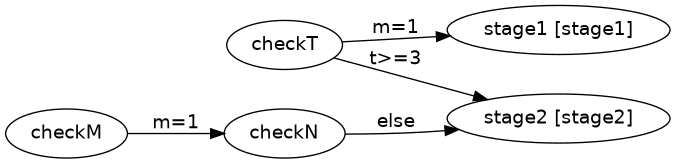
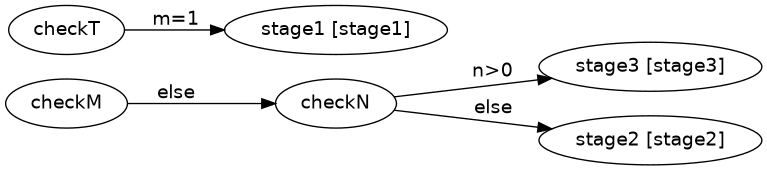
node "stage3 [stage3]": added
edge "checkT" -> "stage2 [stage2]": removed, label "t>=3"
edge "checkM" -> "checkN": label "m=1" -> "else"
